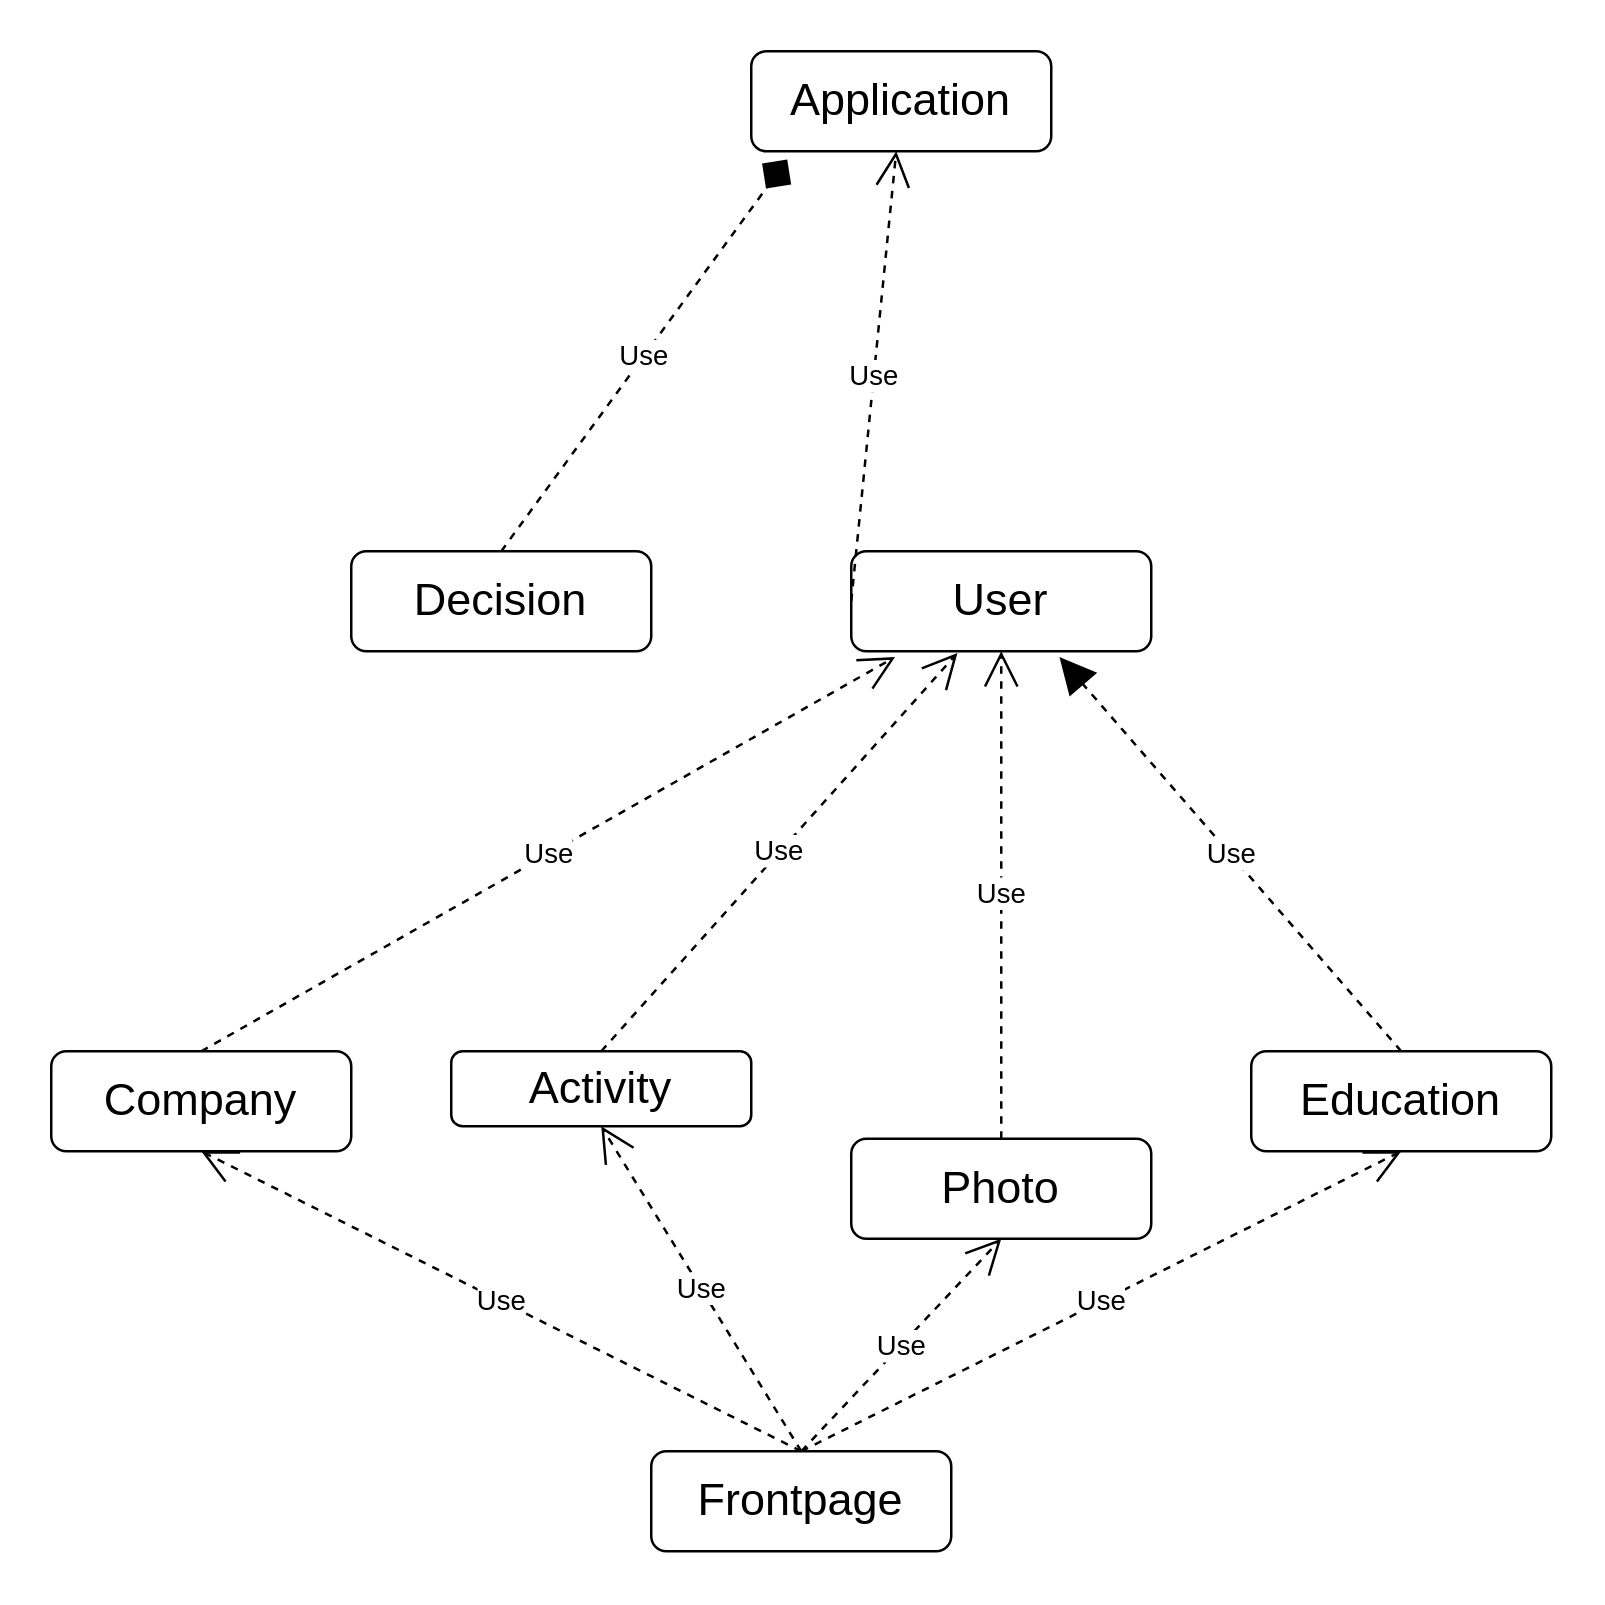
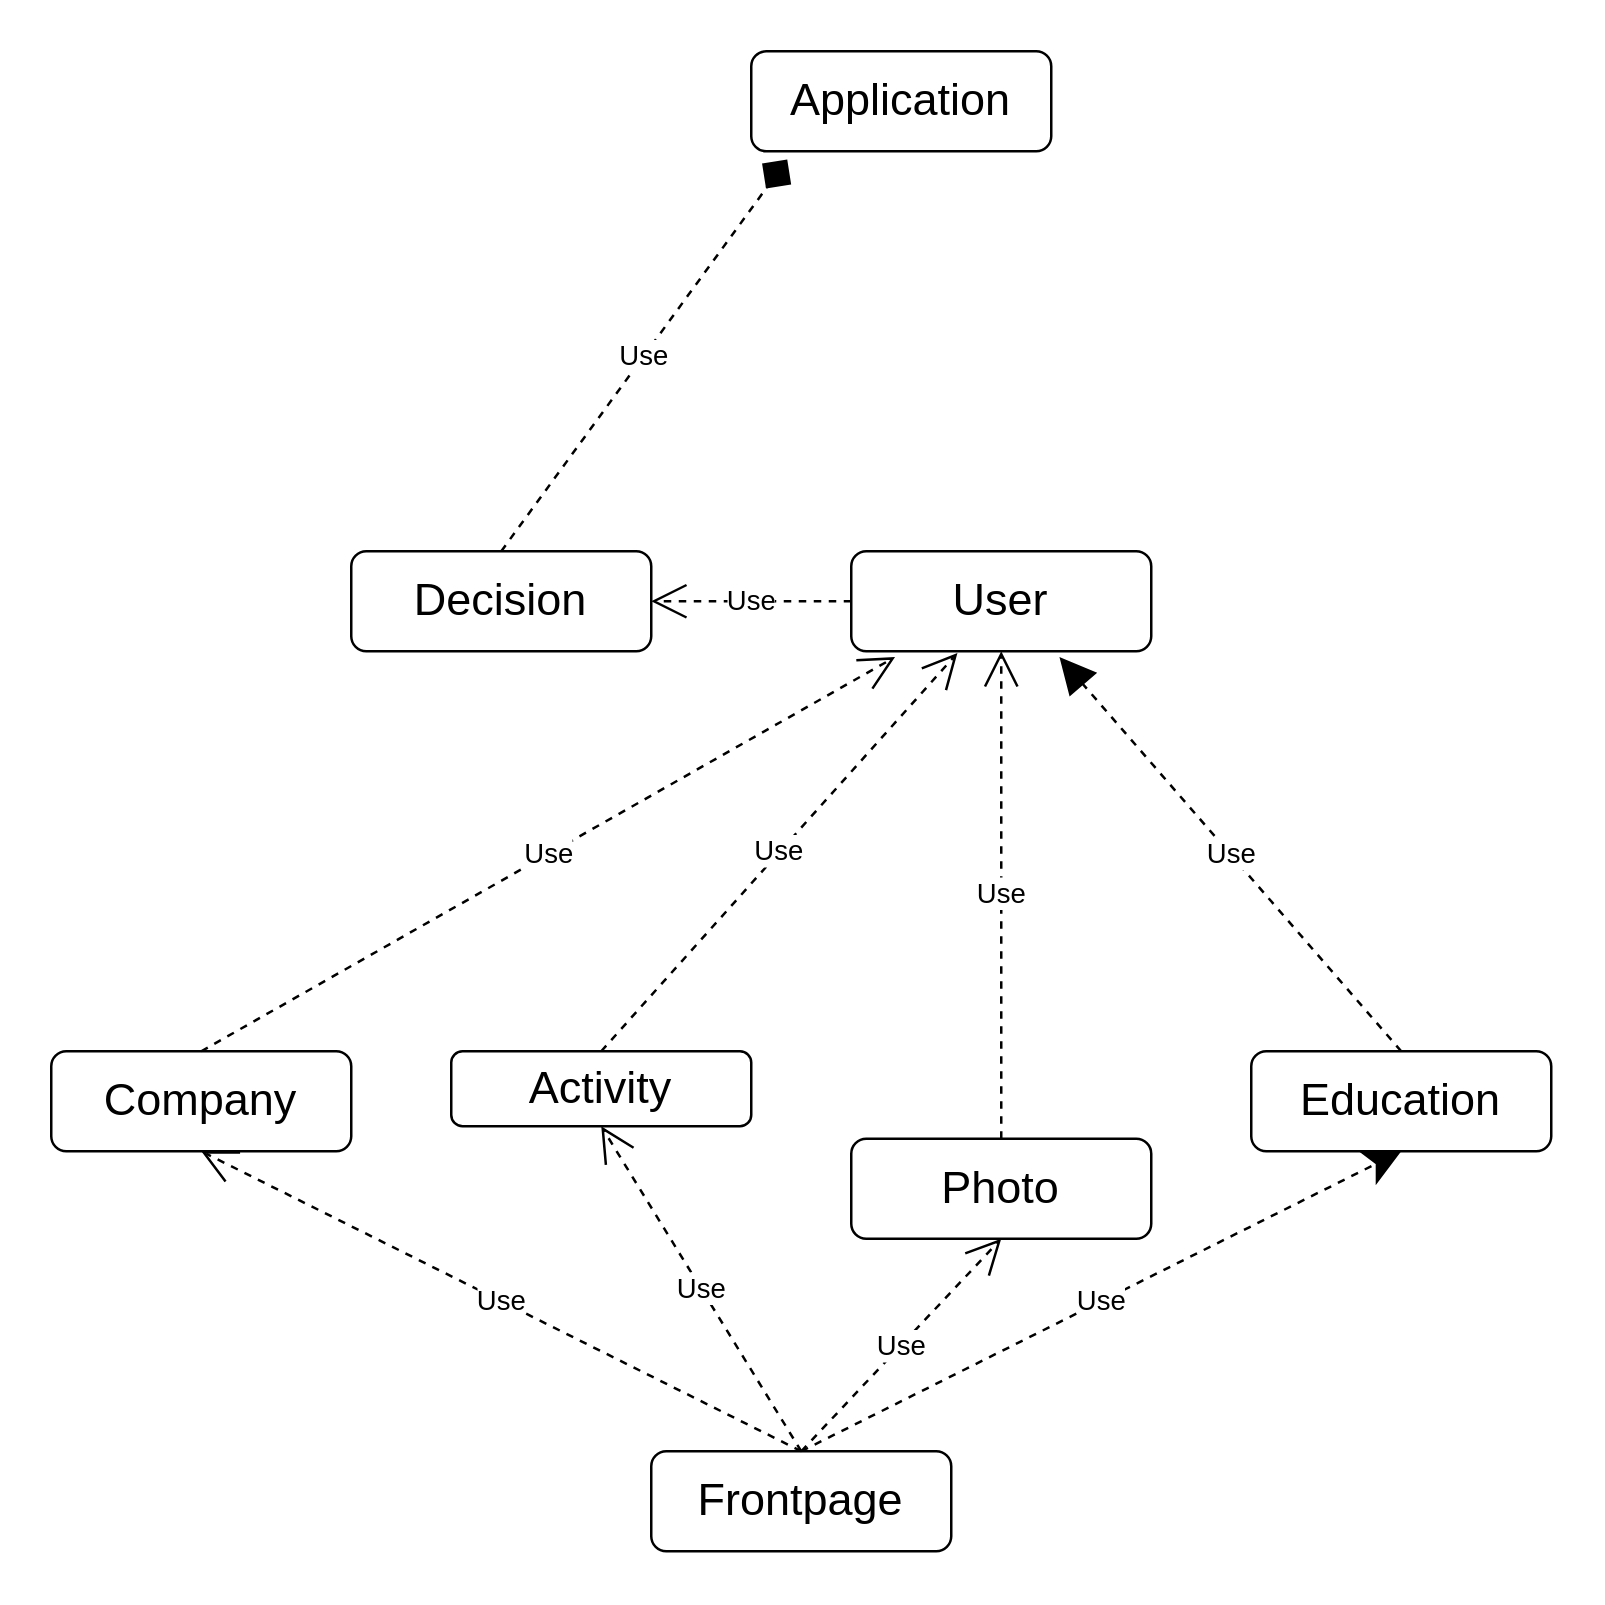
edge "User" -> "Application": now "User" -> "Decision"
edge "Frontpage" -> "Education": arrowhead open -> classic
